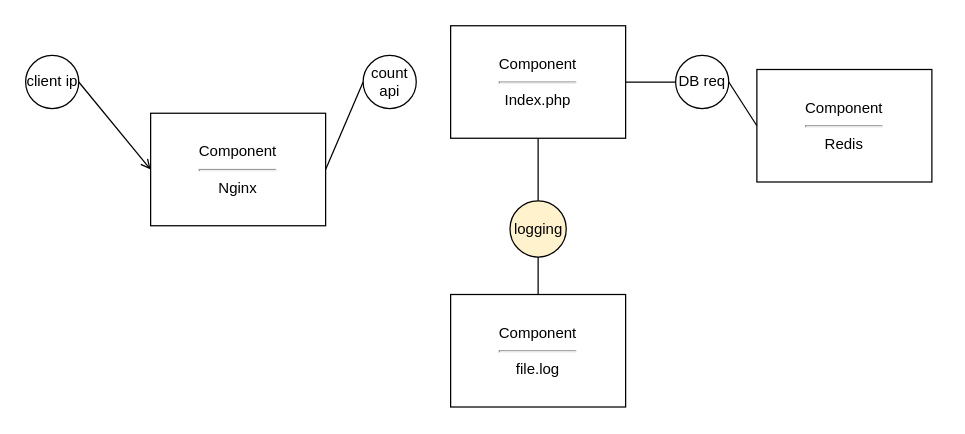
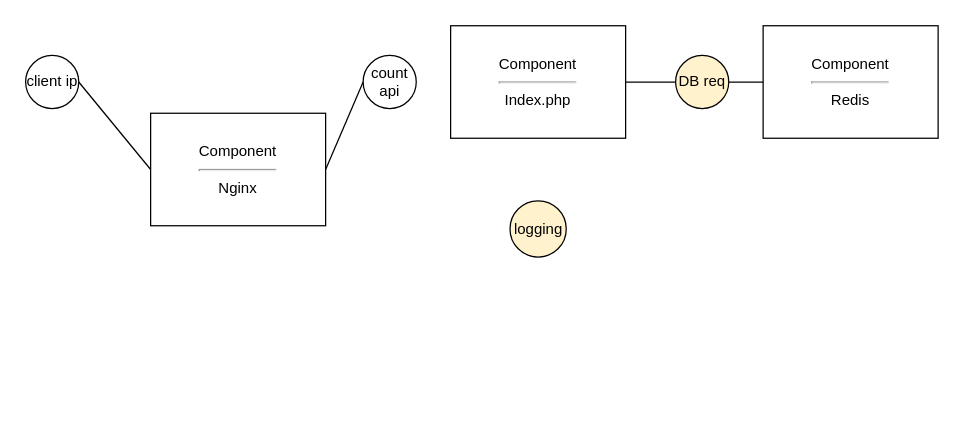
node "DB req": fillcolor #ffffff -> #fff2cc
node "Component Redis": moved (844, 126) -> (851, 82)
edge "client ip" -> "Component Nginx": arrowhead open -> none
edge "Component Index.php" -- "logging": removed
edge "logging" -- "Component file.log": removed
node "Component file.log": removed
